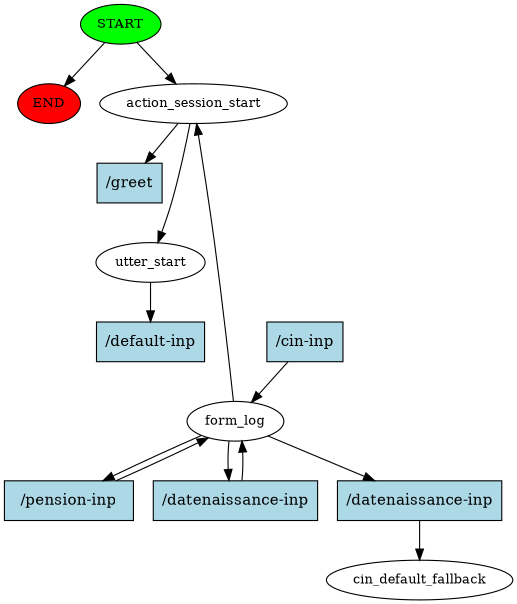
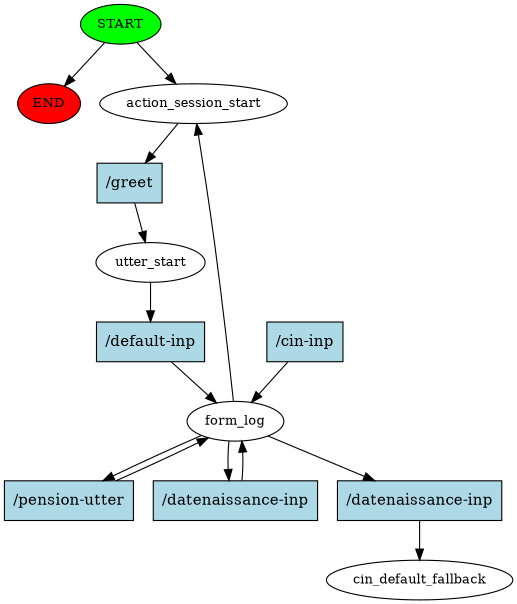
edge "action_session_start" -> "utter_start": now "/greet" -> "utter_start"
edge "/default-inp" -> "form_log": added
node "/pension-inp": label "/pension-inp" -> "/pension-utter"
